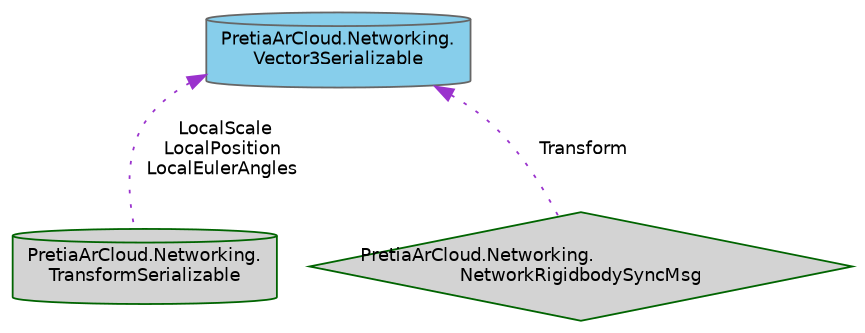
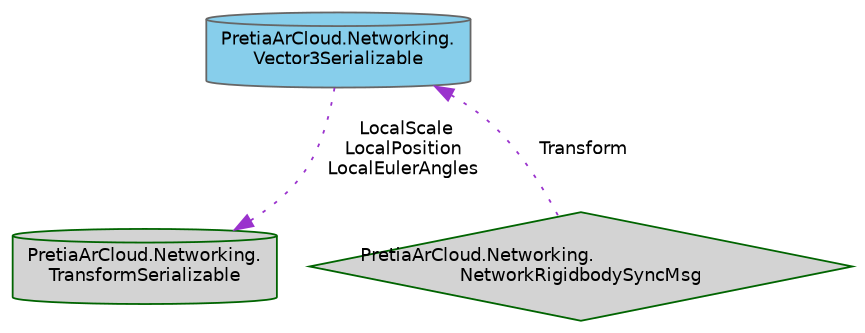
edge "PretiaArCloud.Networking. TransformSerializable" -> "PretiaArCloud.Networking. Vector3Serializable": reversed
